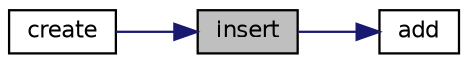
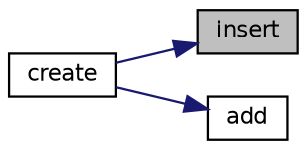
edge "insert" -> "add": now "create" -> "add"
